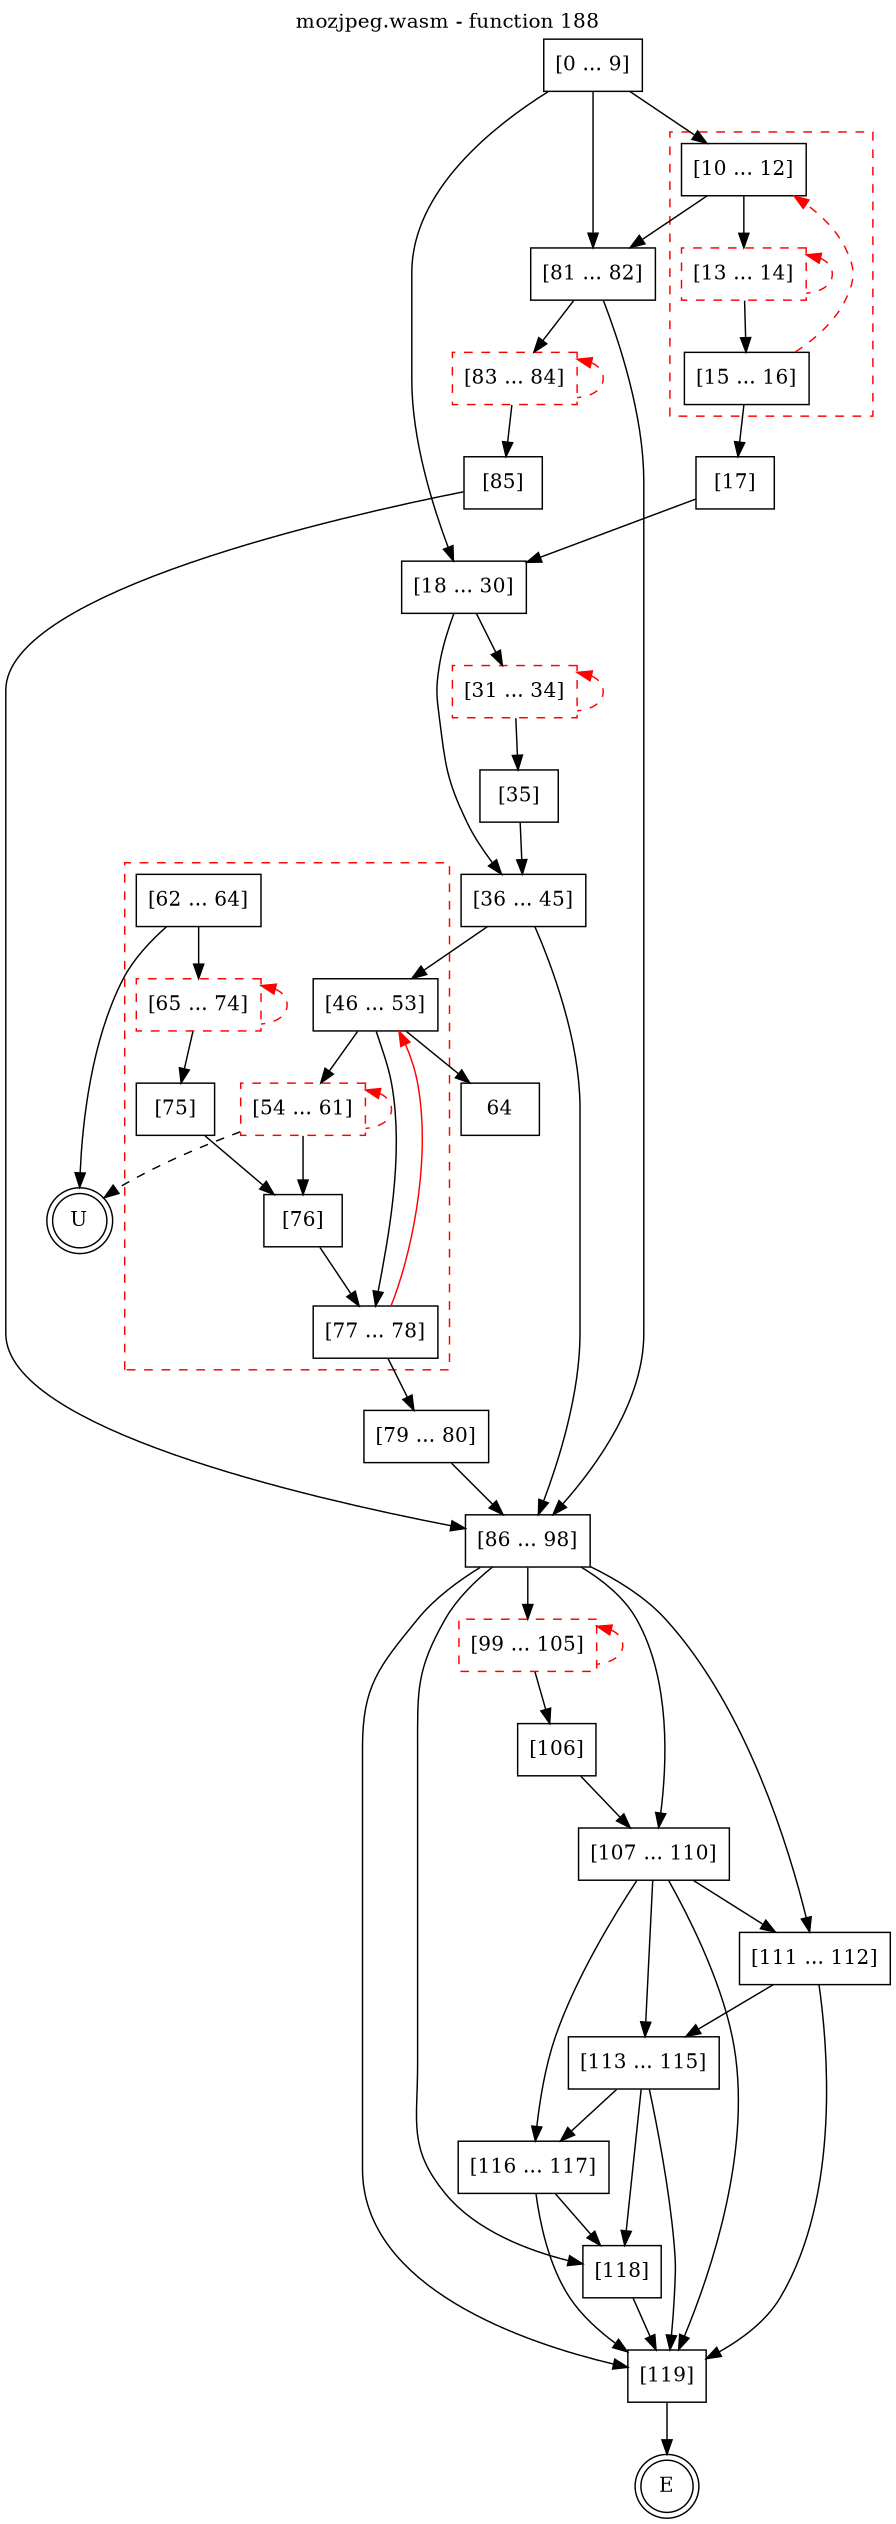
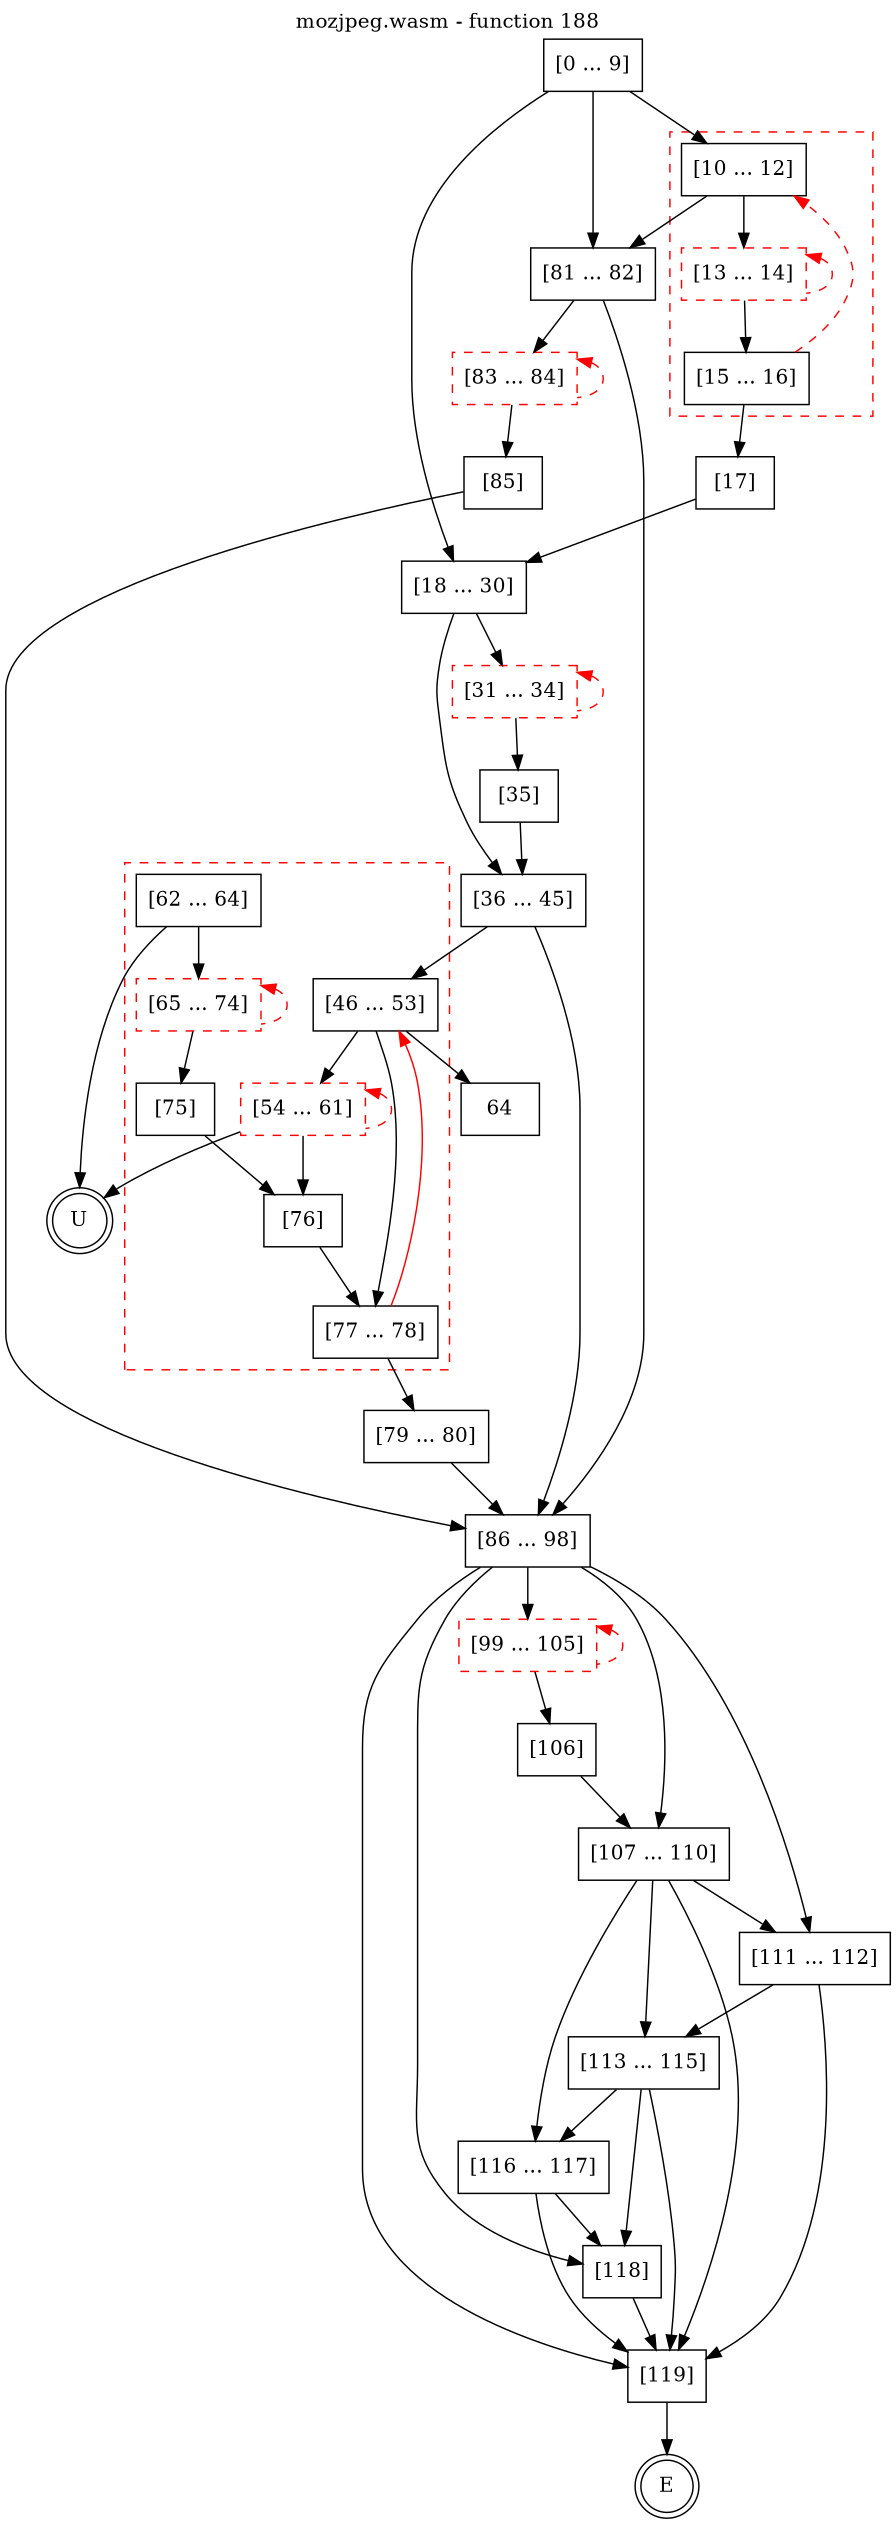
edge "[54 ... 61]" -> "U": style dashed -> solid
